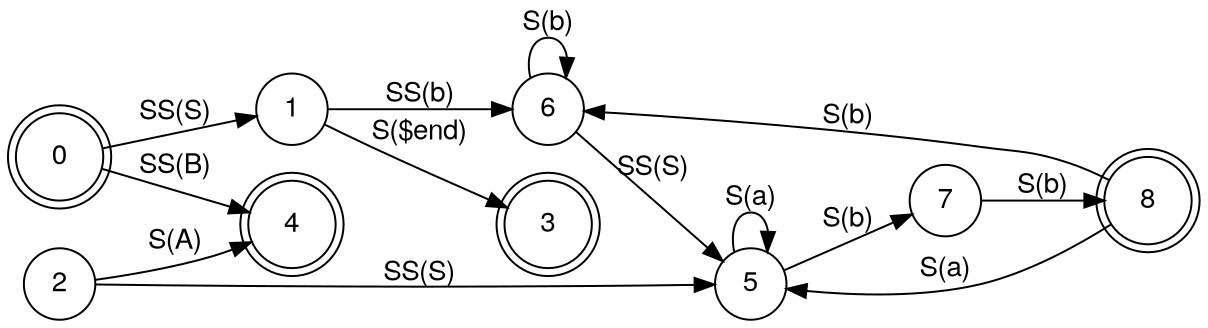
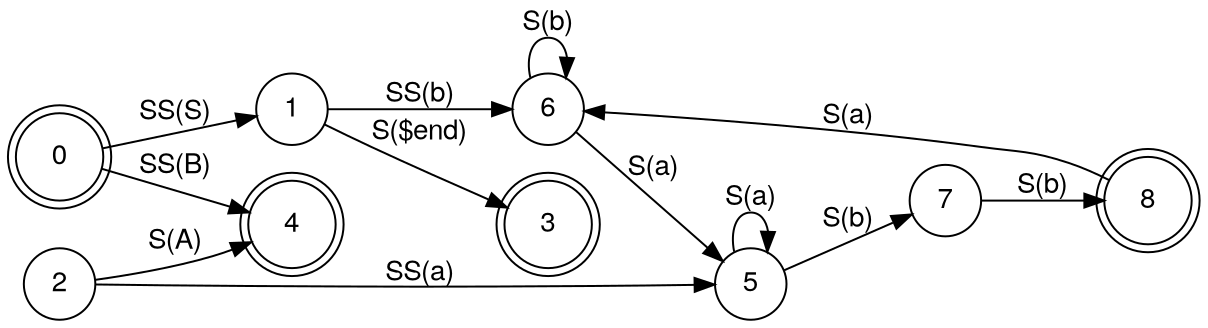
edge "8" -> "6": label "S(b)" -> "S(a)"
edge "6" -> "5": label "SS(S)" -> "S(a)"
edge "2" -> "5": label "SS(S)" -> "SS(a)"
edge "8" -> "5": removed, label "S(a)"
